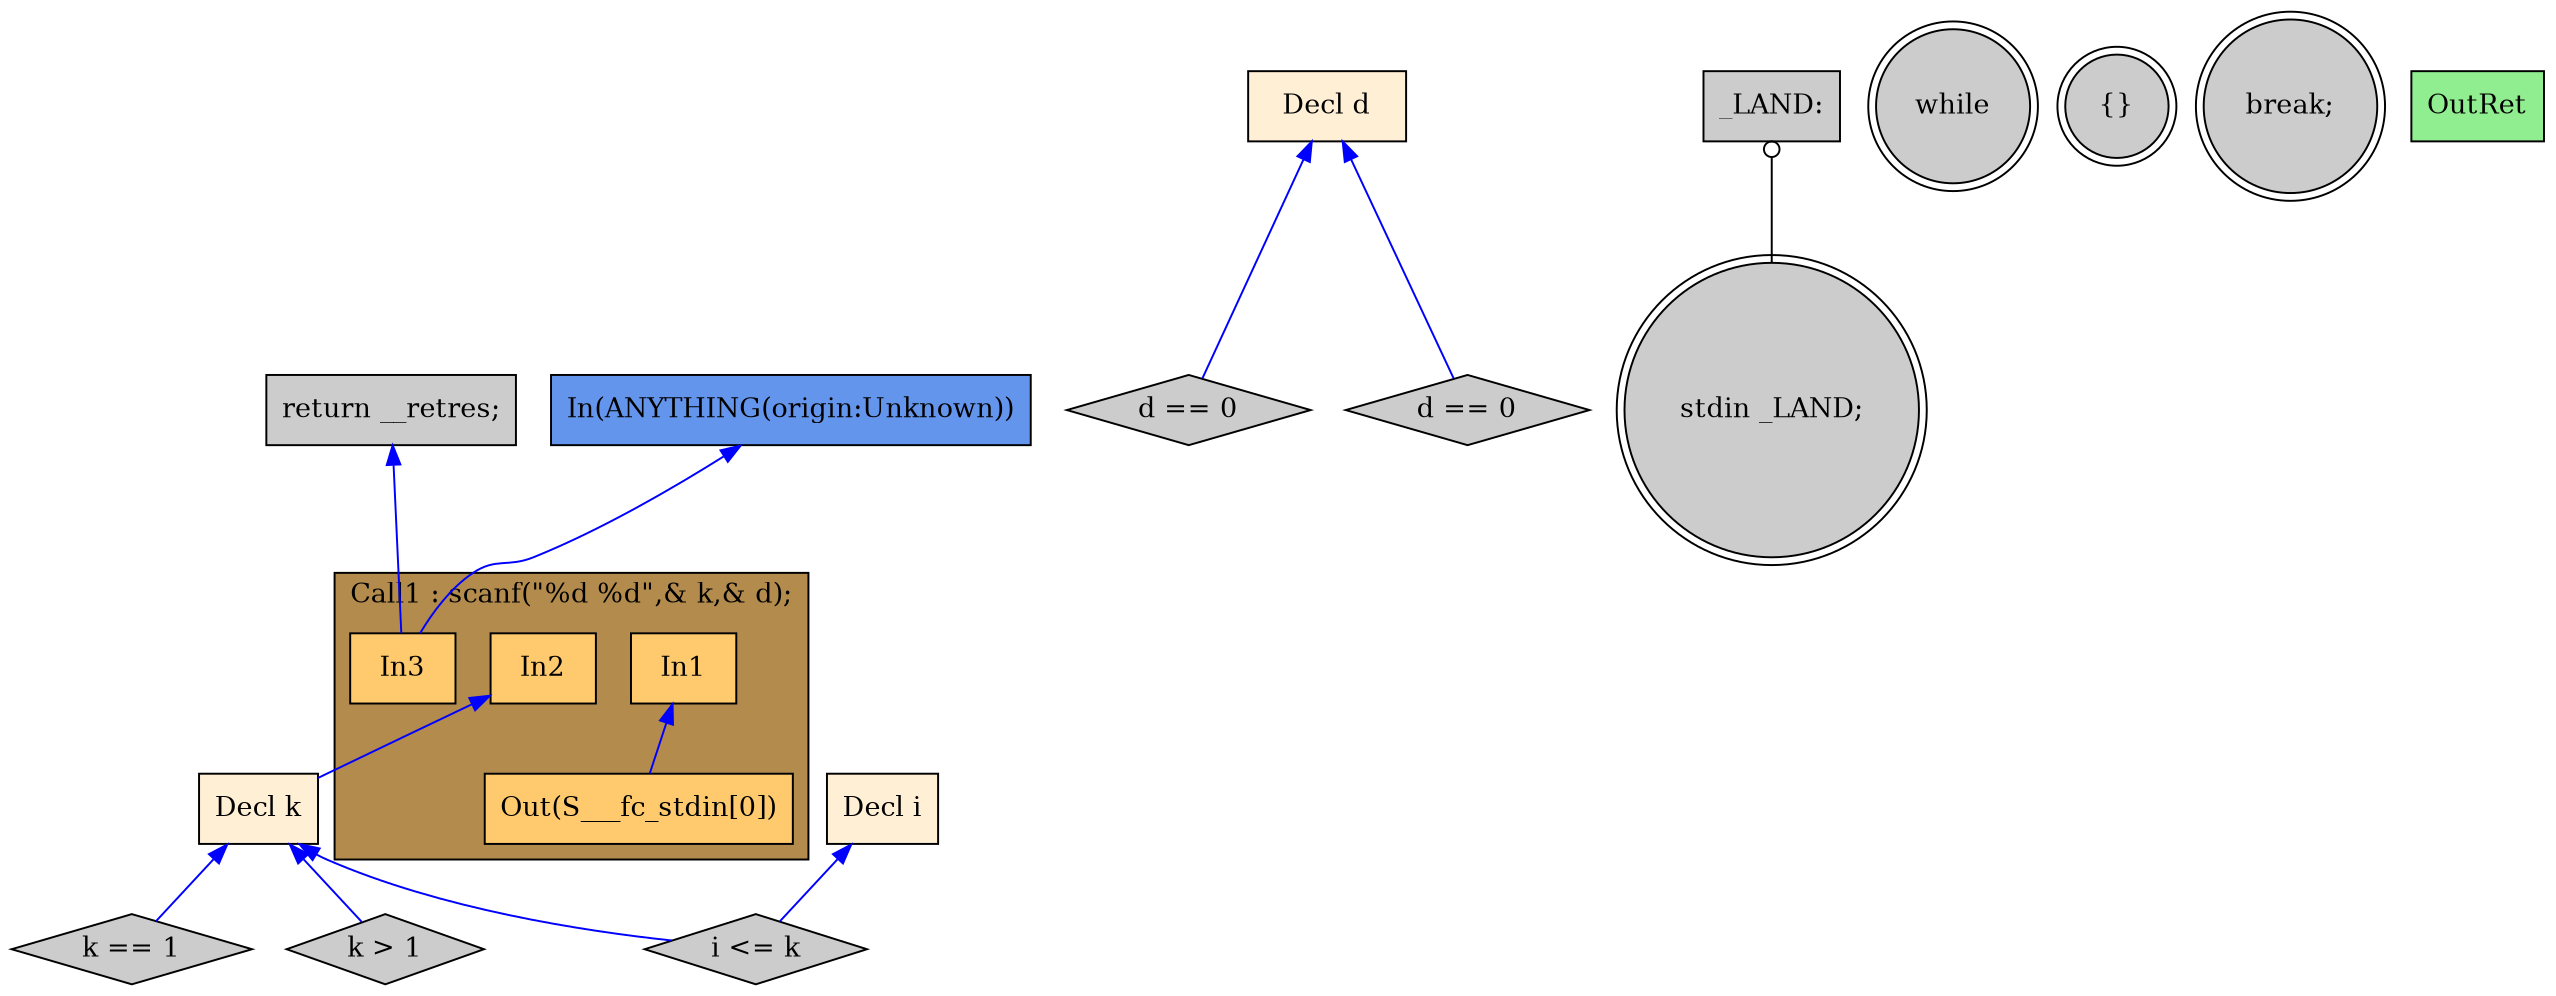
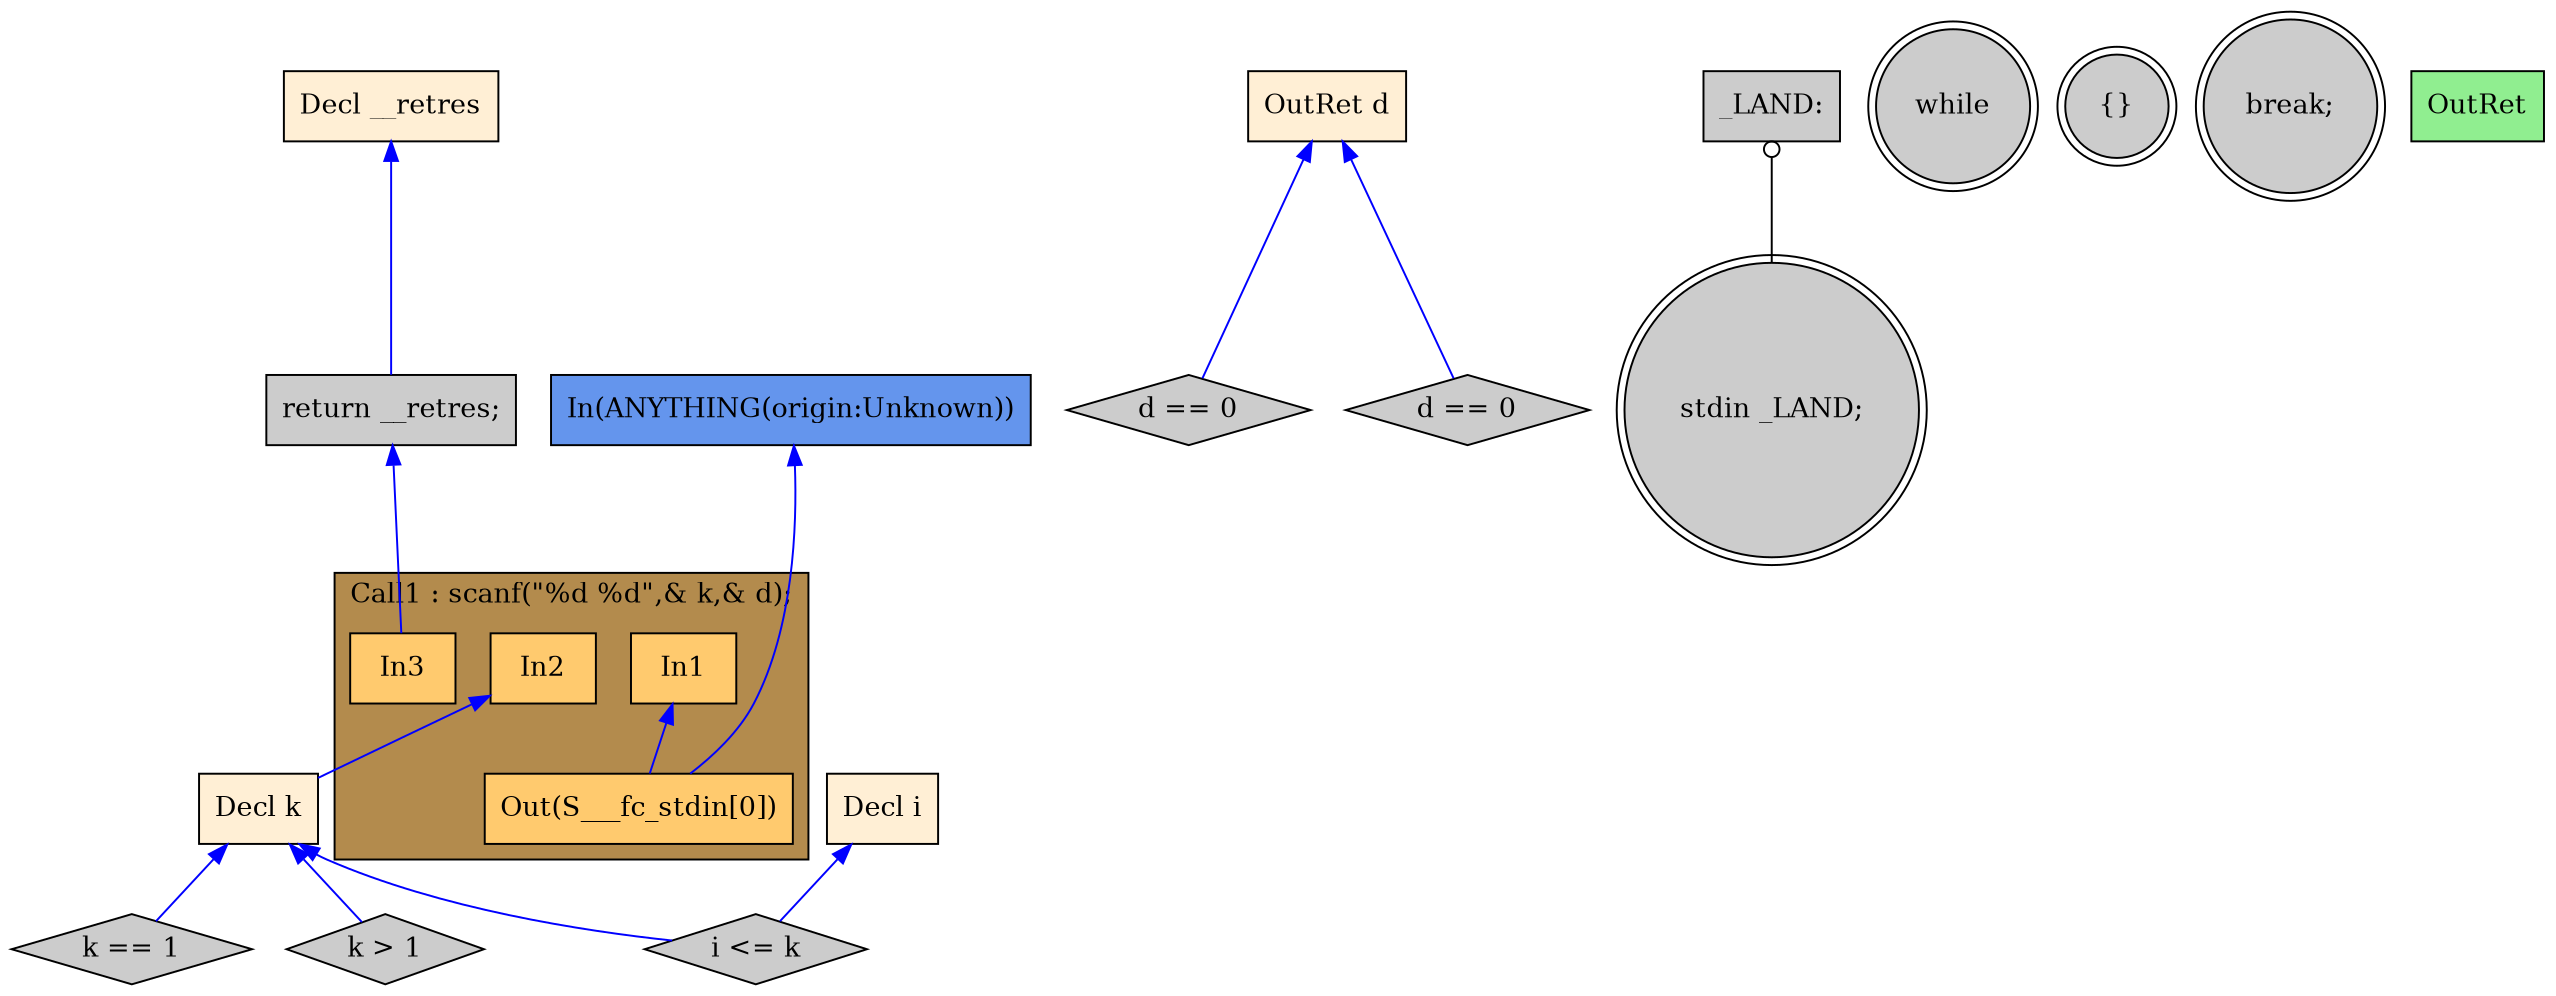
node "Decl __retres": added
node "Decl d": label "Decl d" -> "OutRet d"
edge "In3" -> "In(ANYTHING(origin:Unknown))": now "Out(S___fc_stdin[0])" -> "In(ANYTHING(origin:Unknown))"
